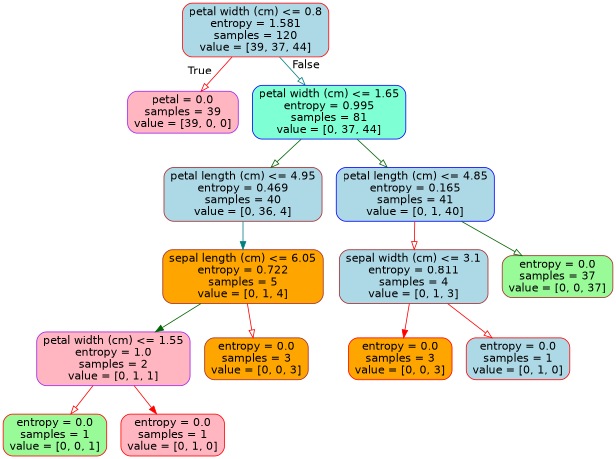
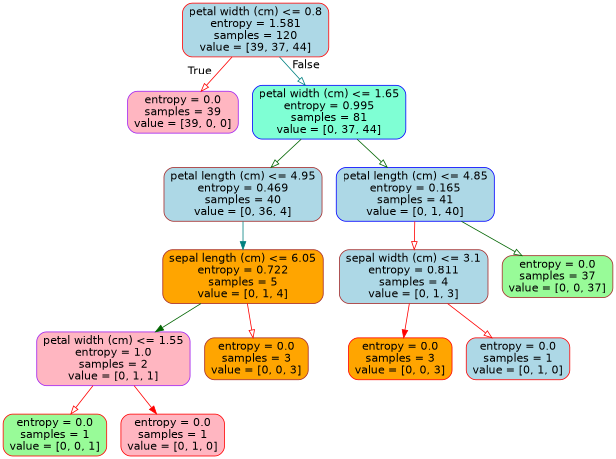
node "petal = 0.0 samples = 39 value = [39, 0, 0]": label "petal = 0.0 samples = 39 value = [39, 0, 0]" -> "entropy = 0.0 samples = 39 value = [39, 0, 0]"
